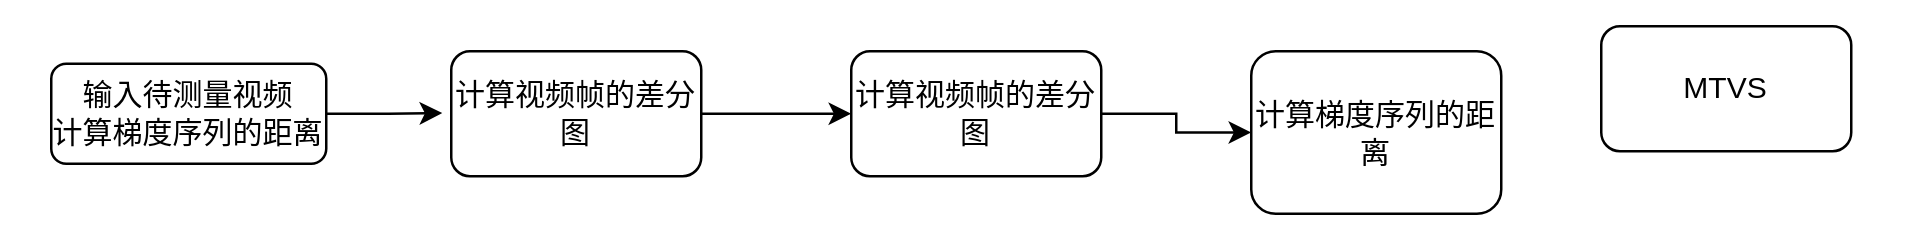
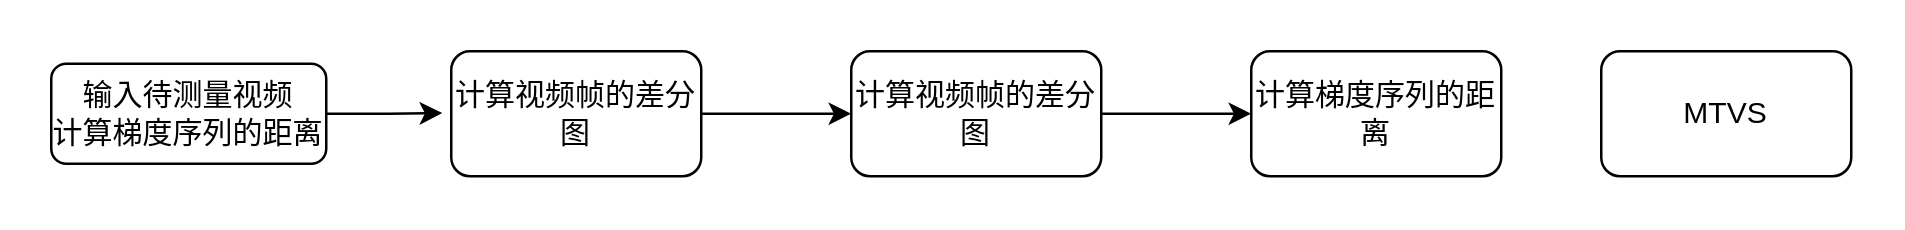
node "MTVS": moved (1726, 89) -> (1726, 114)
node "计算梯度序列的距离": size 250x163 -> 250x125
